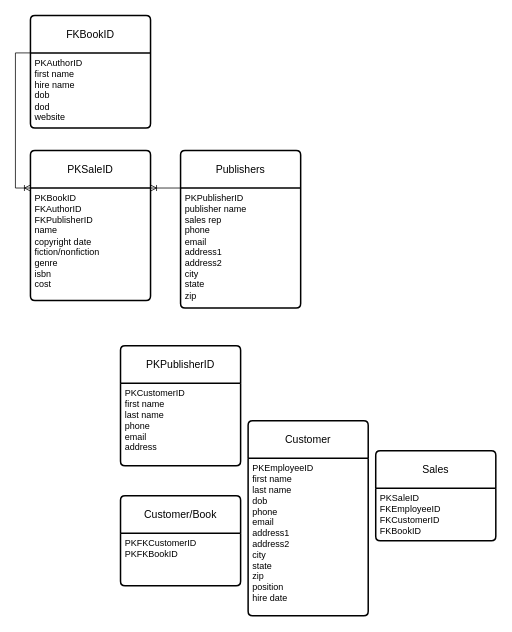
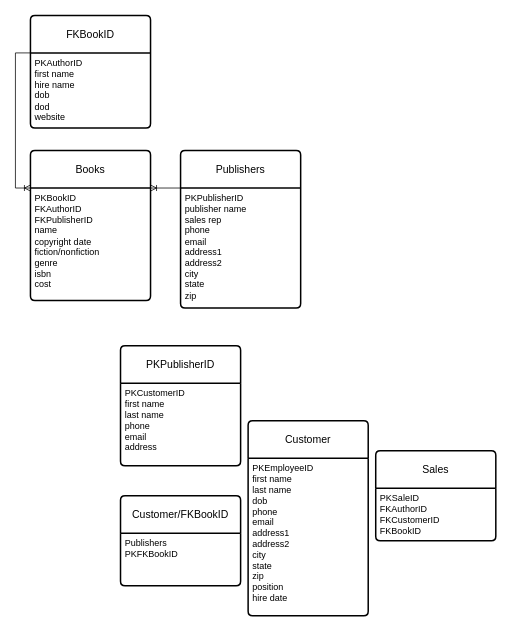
node "PKSaleID": label "PKSaleID" -> "Books"
node "Customer/Book": label "Customer/Book" -> "Customer/FKBookID"
node "PKSaleID FKEmployeeID FKCustomerID FKBookID": label "PKSaleID FKEmployeeID FKCustomerID FKBookID" -> "PKSaleID FKAuthorID FKCustomerID FKBookID"
node "PKFKCustomerID PKFKBookID": label "PKFKCustomerID PKFKBookID" -> "Publishers PKFKBookID"
